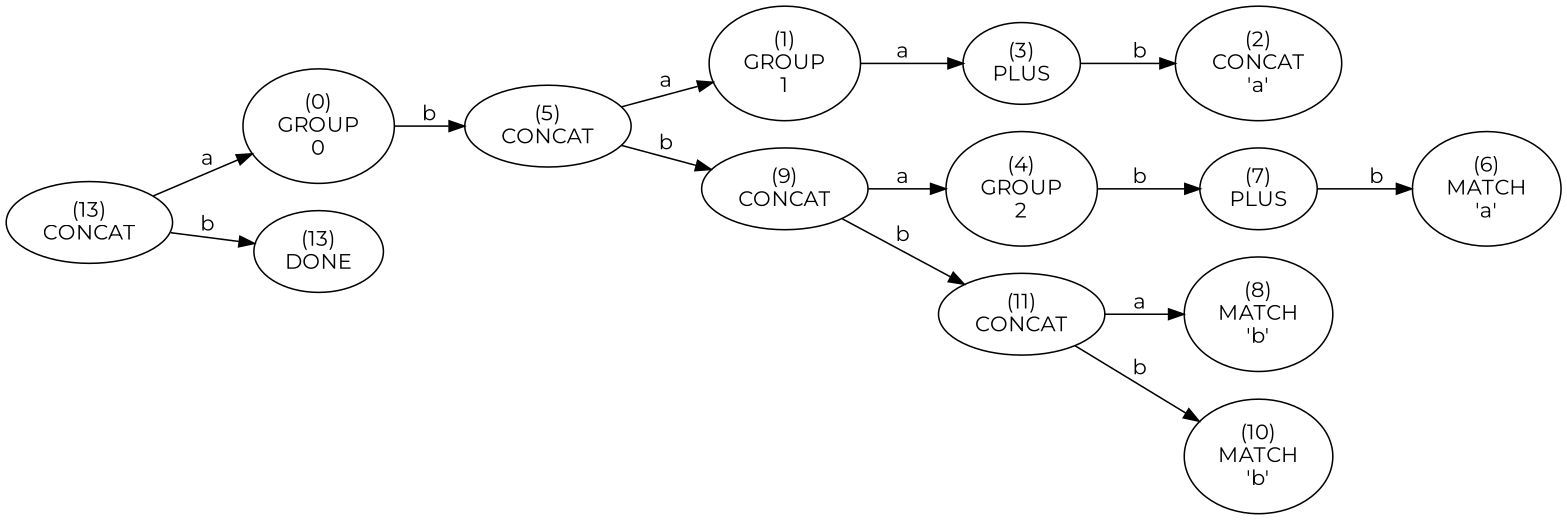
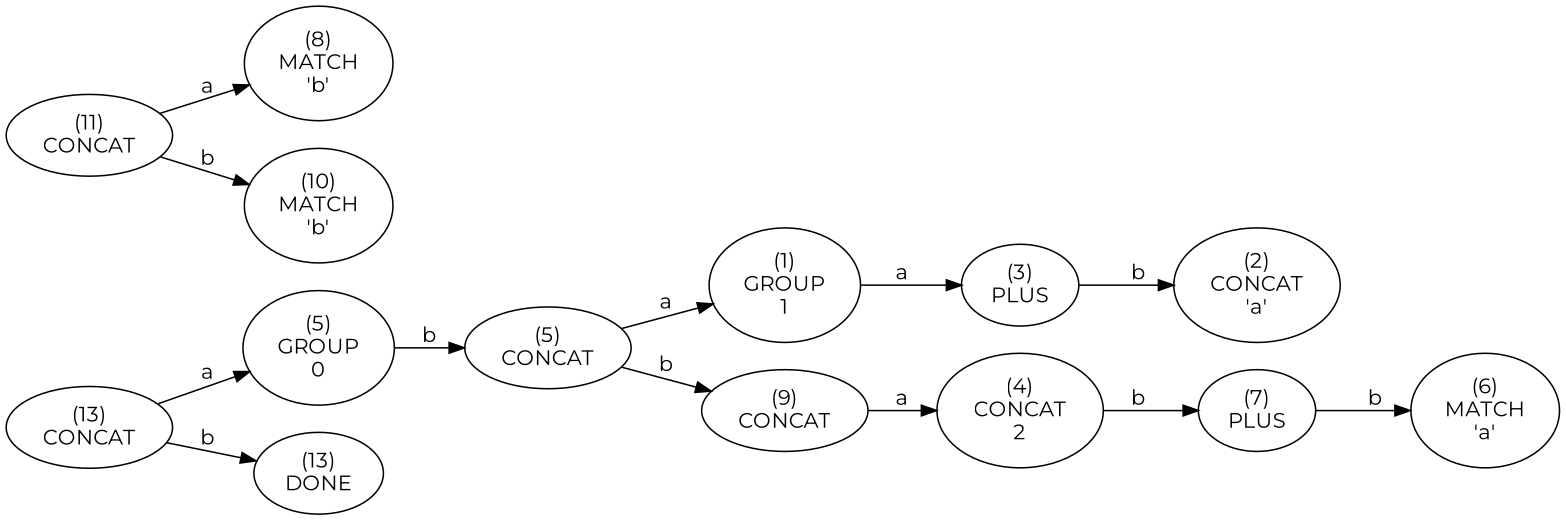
node "(0) GROUP 0": label "(0) GROUP 0" -> "(5) GROUP 0"
node "(4) GROUP 2": label "(4) GROUP 2" -> "(4) CONCAT 2"
edge "(9) CONCAT" -> "(11) CONCAT": removed, label "b"
